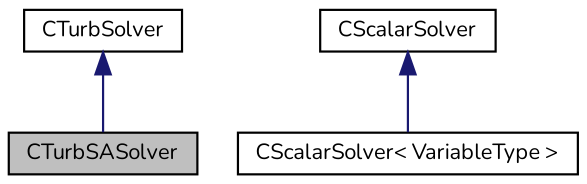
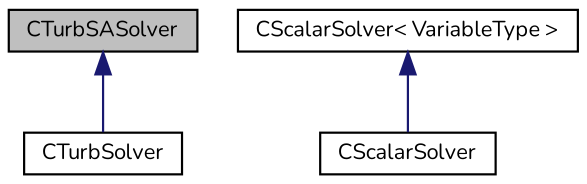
edge "CTurbSASolver" -> "CTurbSolver": reversed
edge "CScalarSolver< VariableType >" -> "CScalarSolver": reversed
